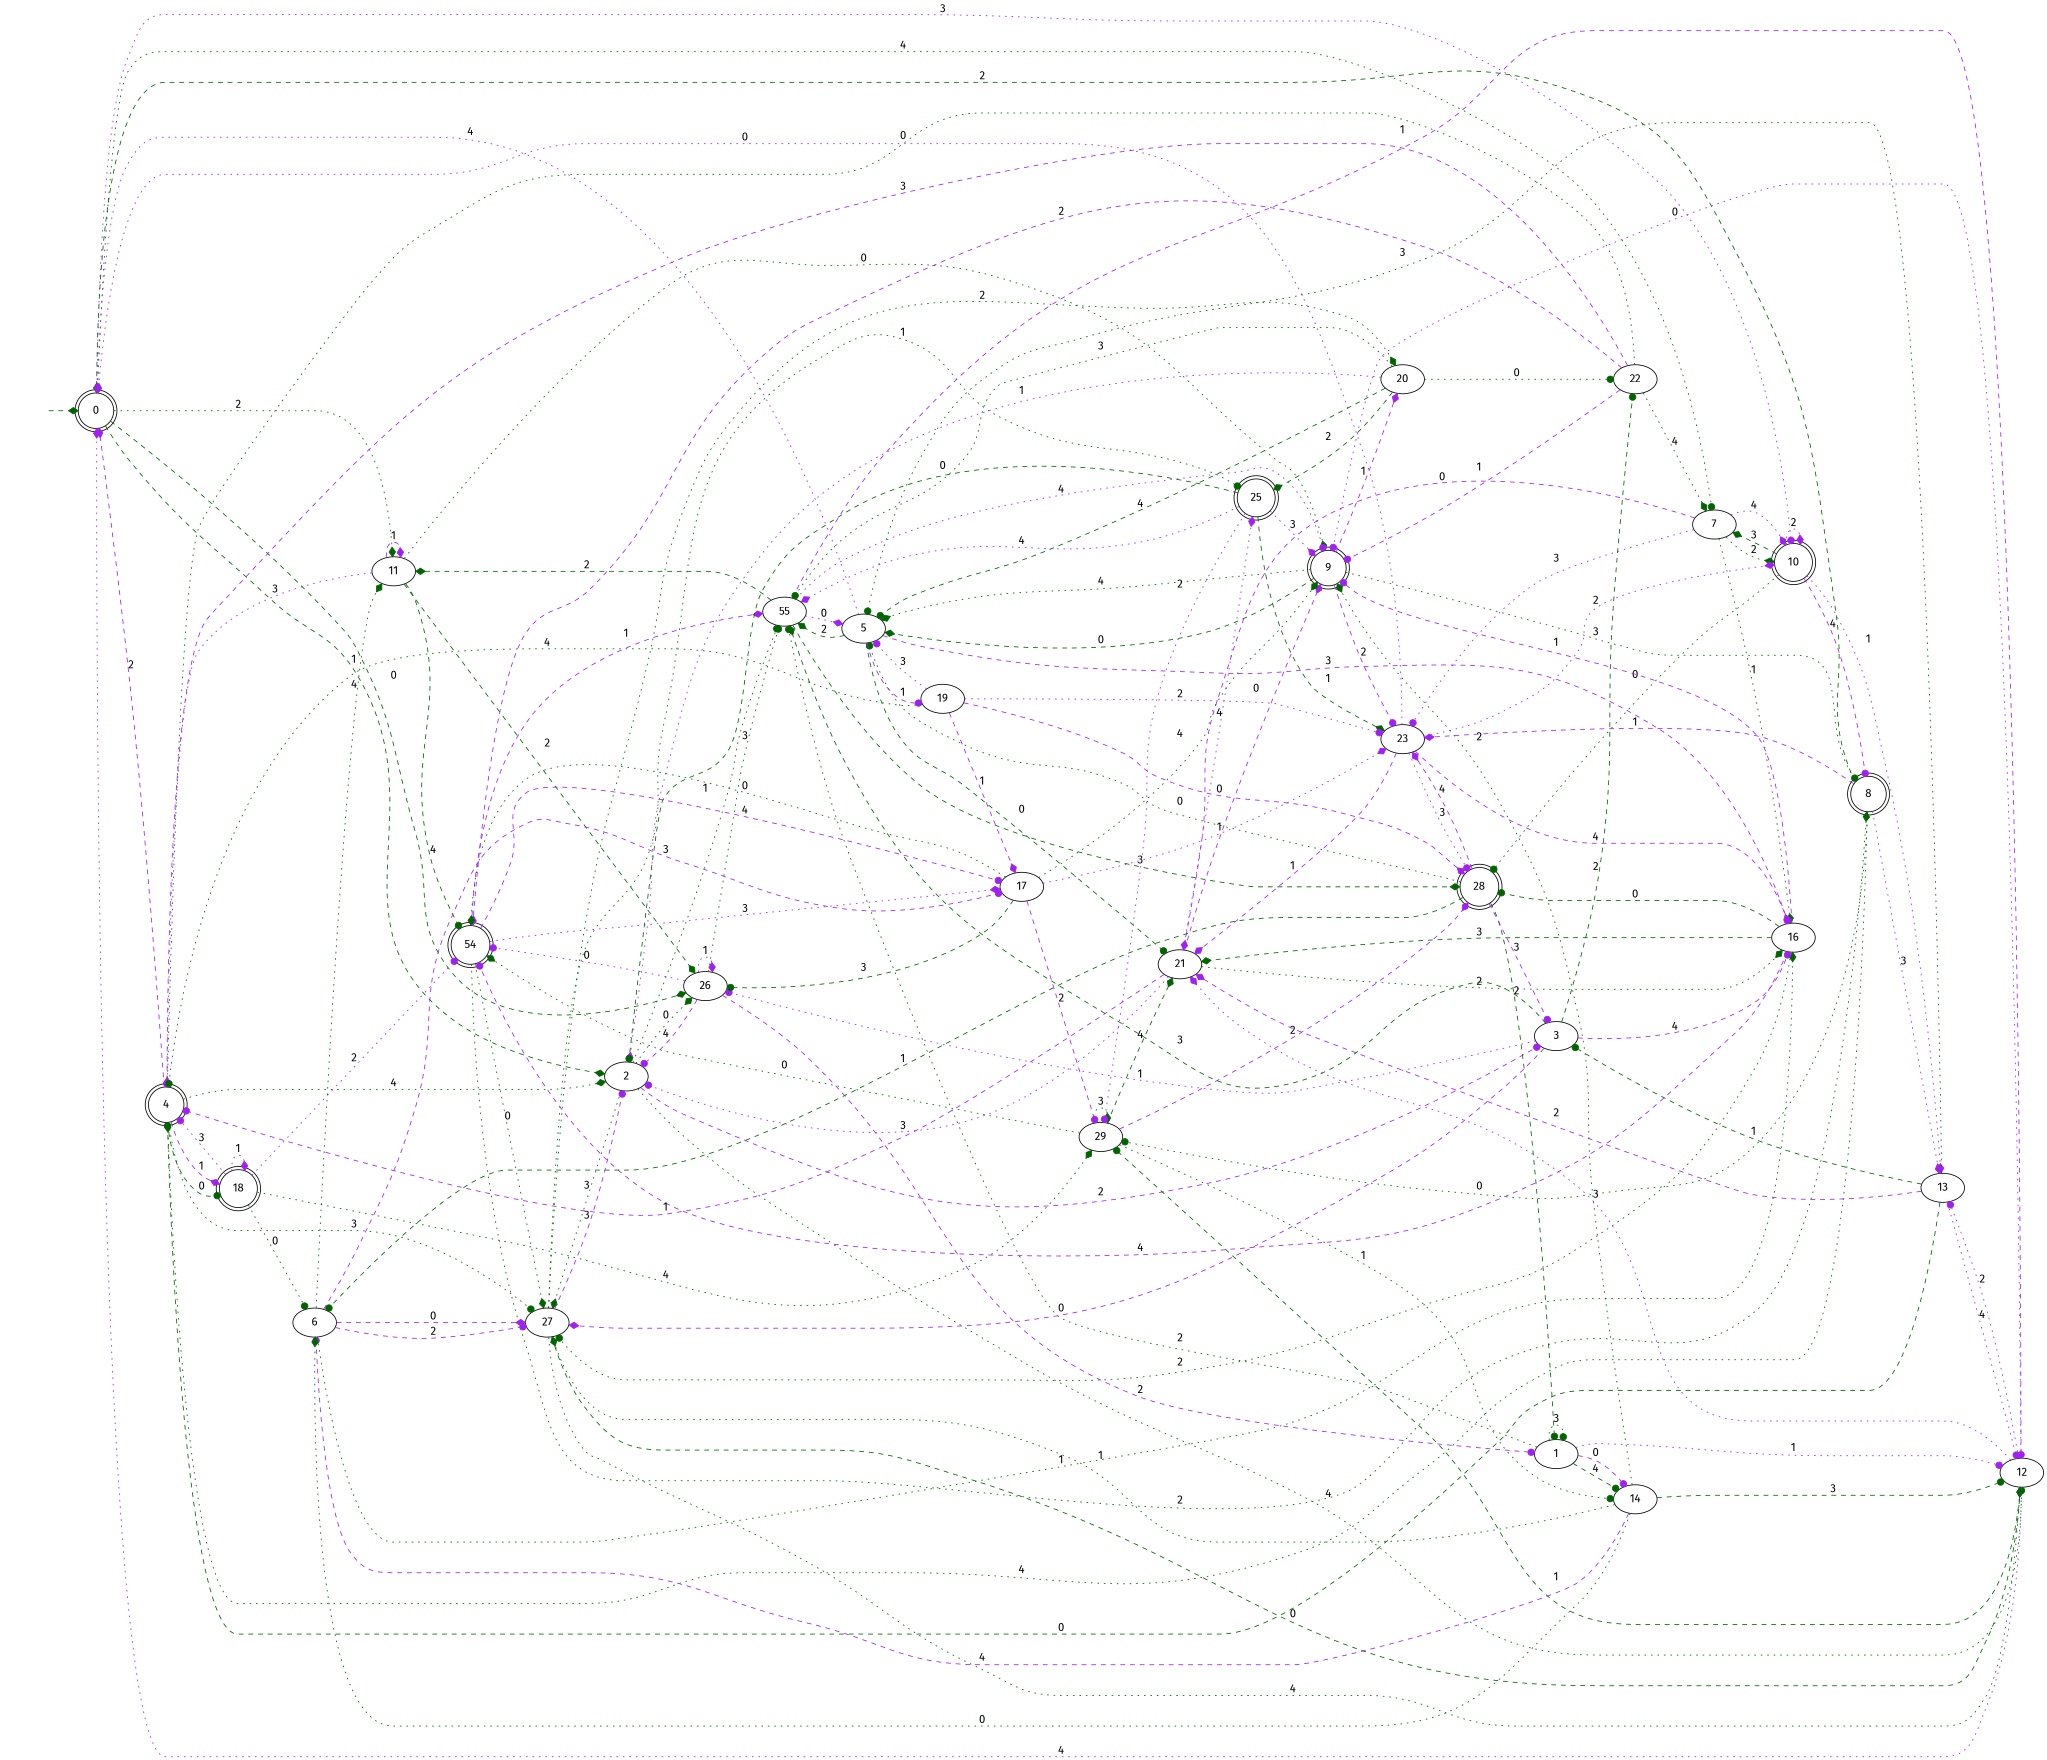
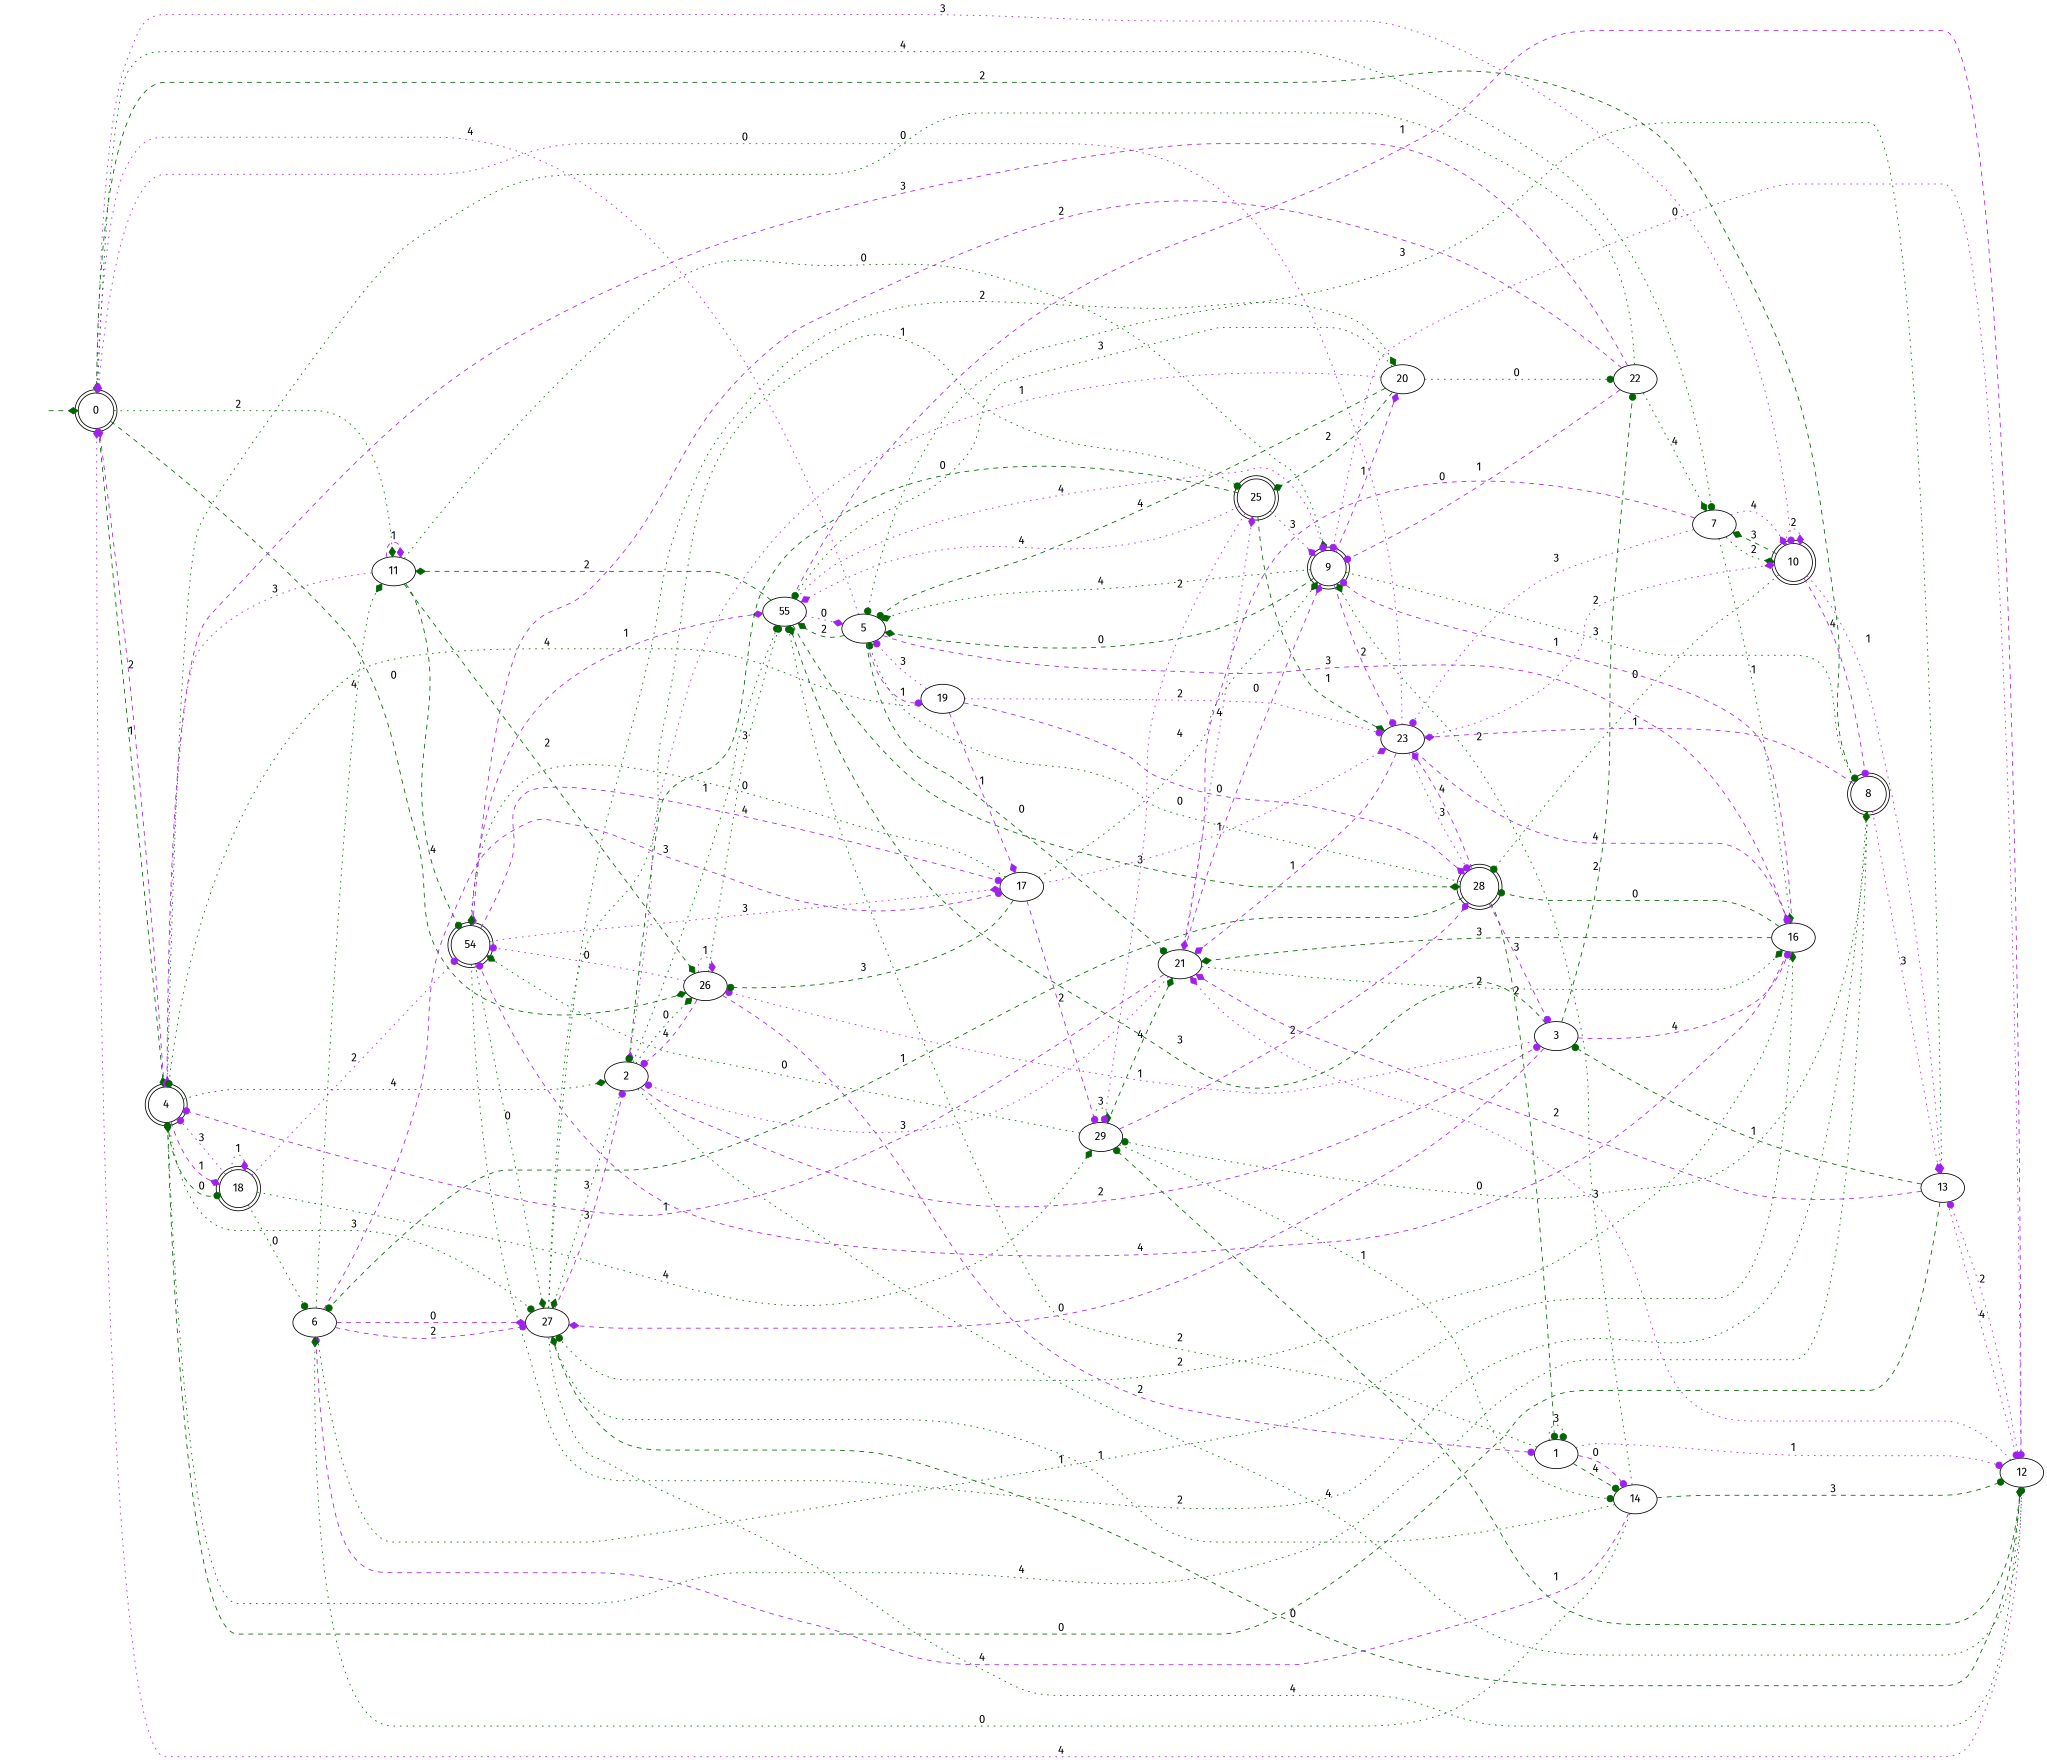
edge "0" -> "2": now "0" -> "4"
